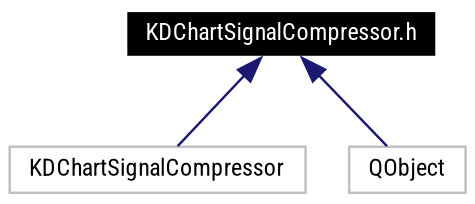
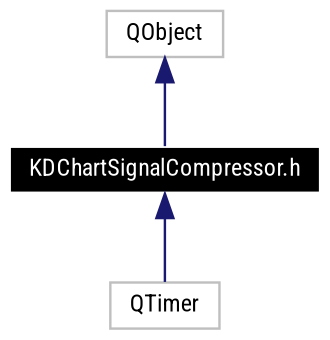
edge "QObject" -> "KDChartSignalCompressor.h": reversed
node "KDChartSignalCompressor": label "KDChartSignalCompressor" -> "QTimer"
